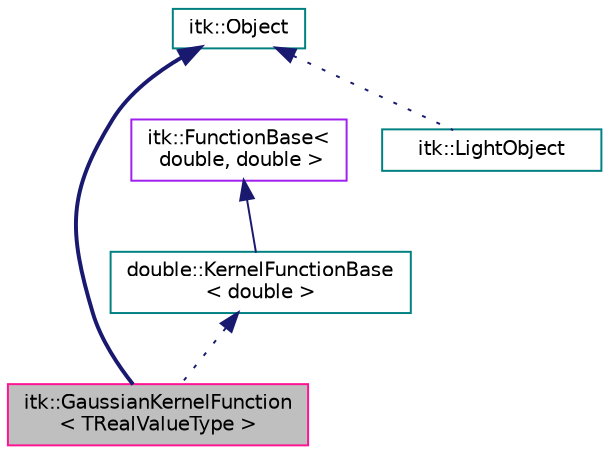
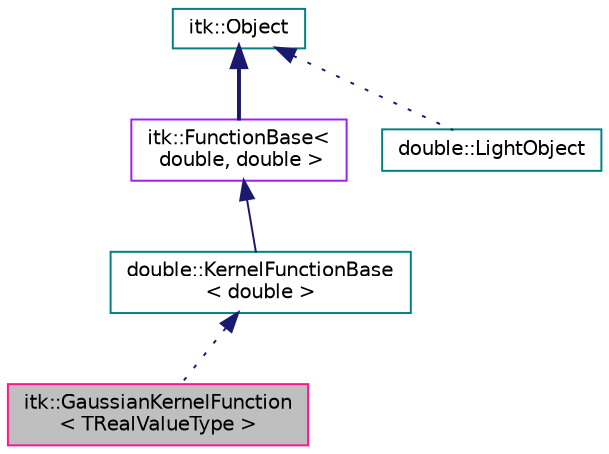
node "itk::LightObject": label "itk::LightObject" -> "double::LightObject"
edge "itk::GaussianKernelFunction < TRealValueType >" -> "itk::Object": now "itk::FunctionBase< double, double >" -> "itk::Object"
